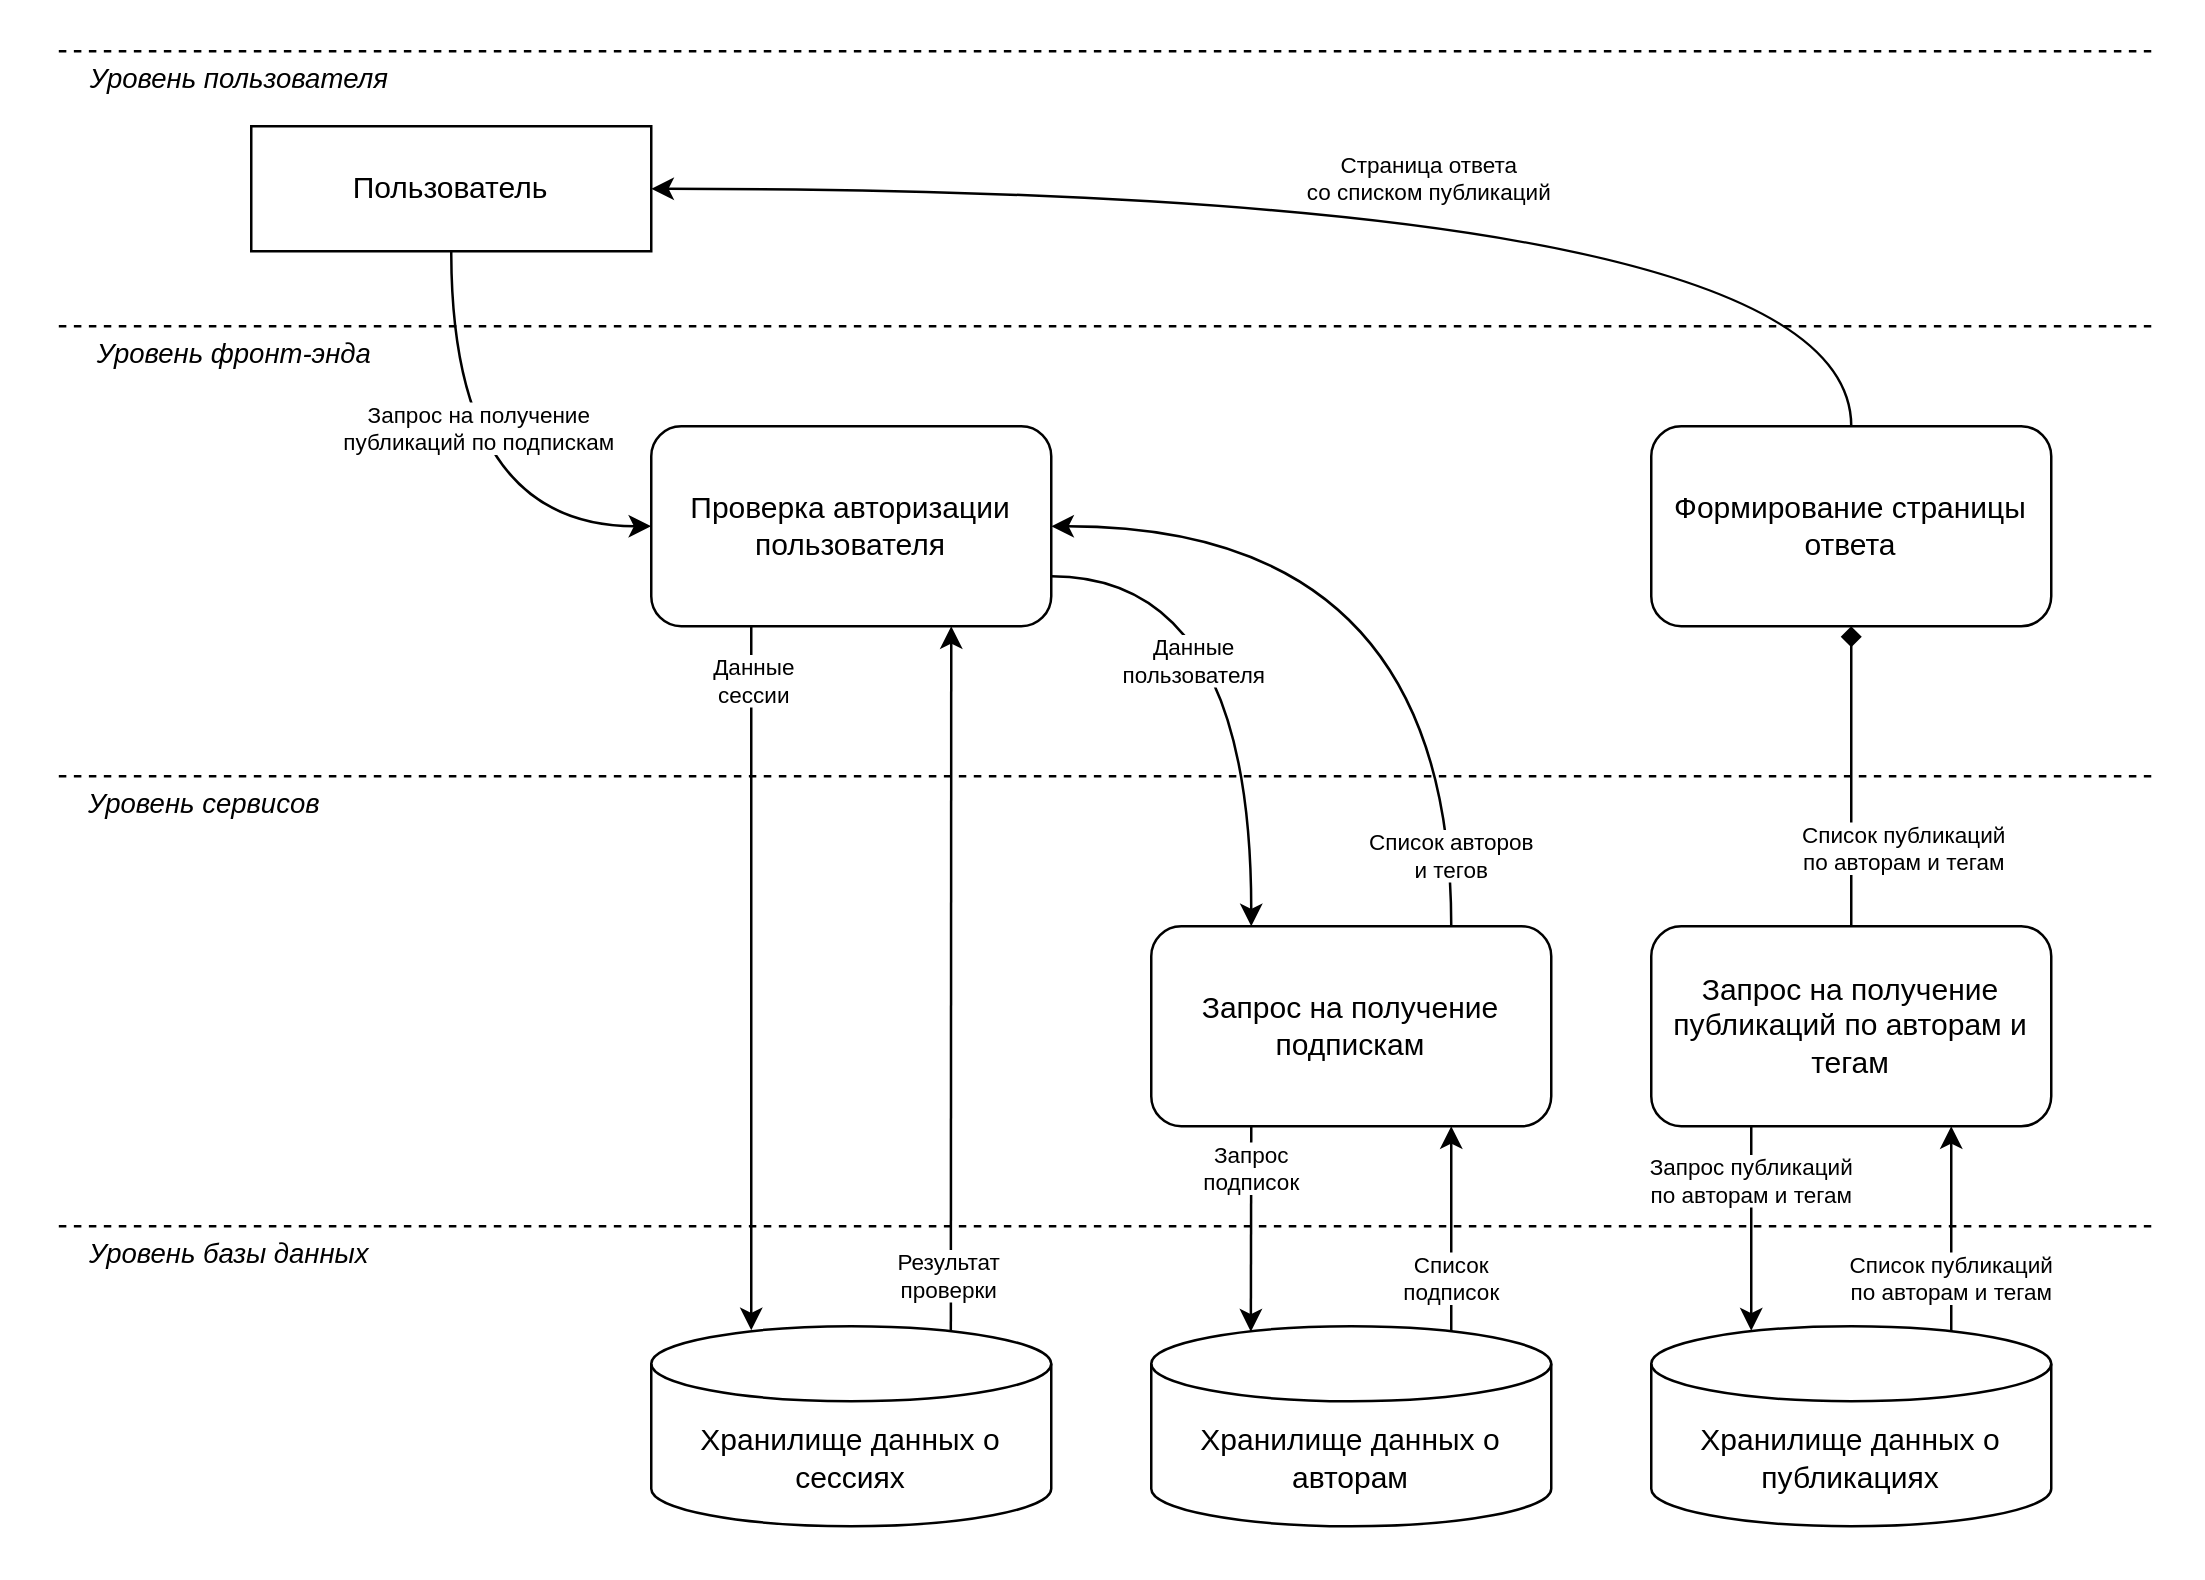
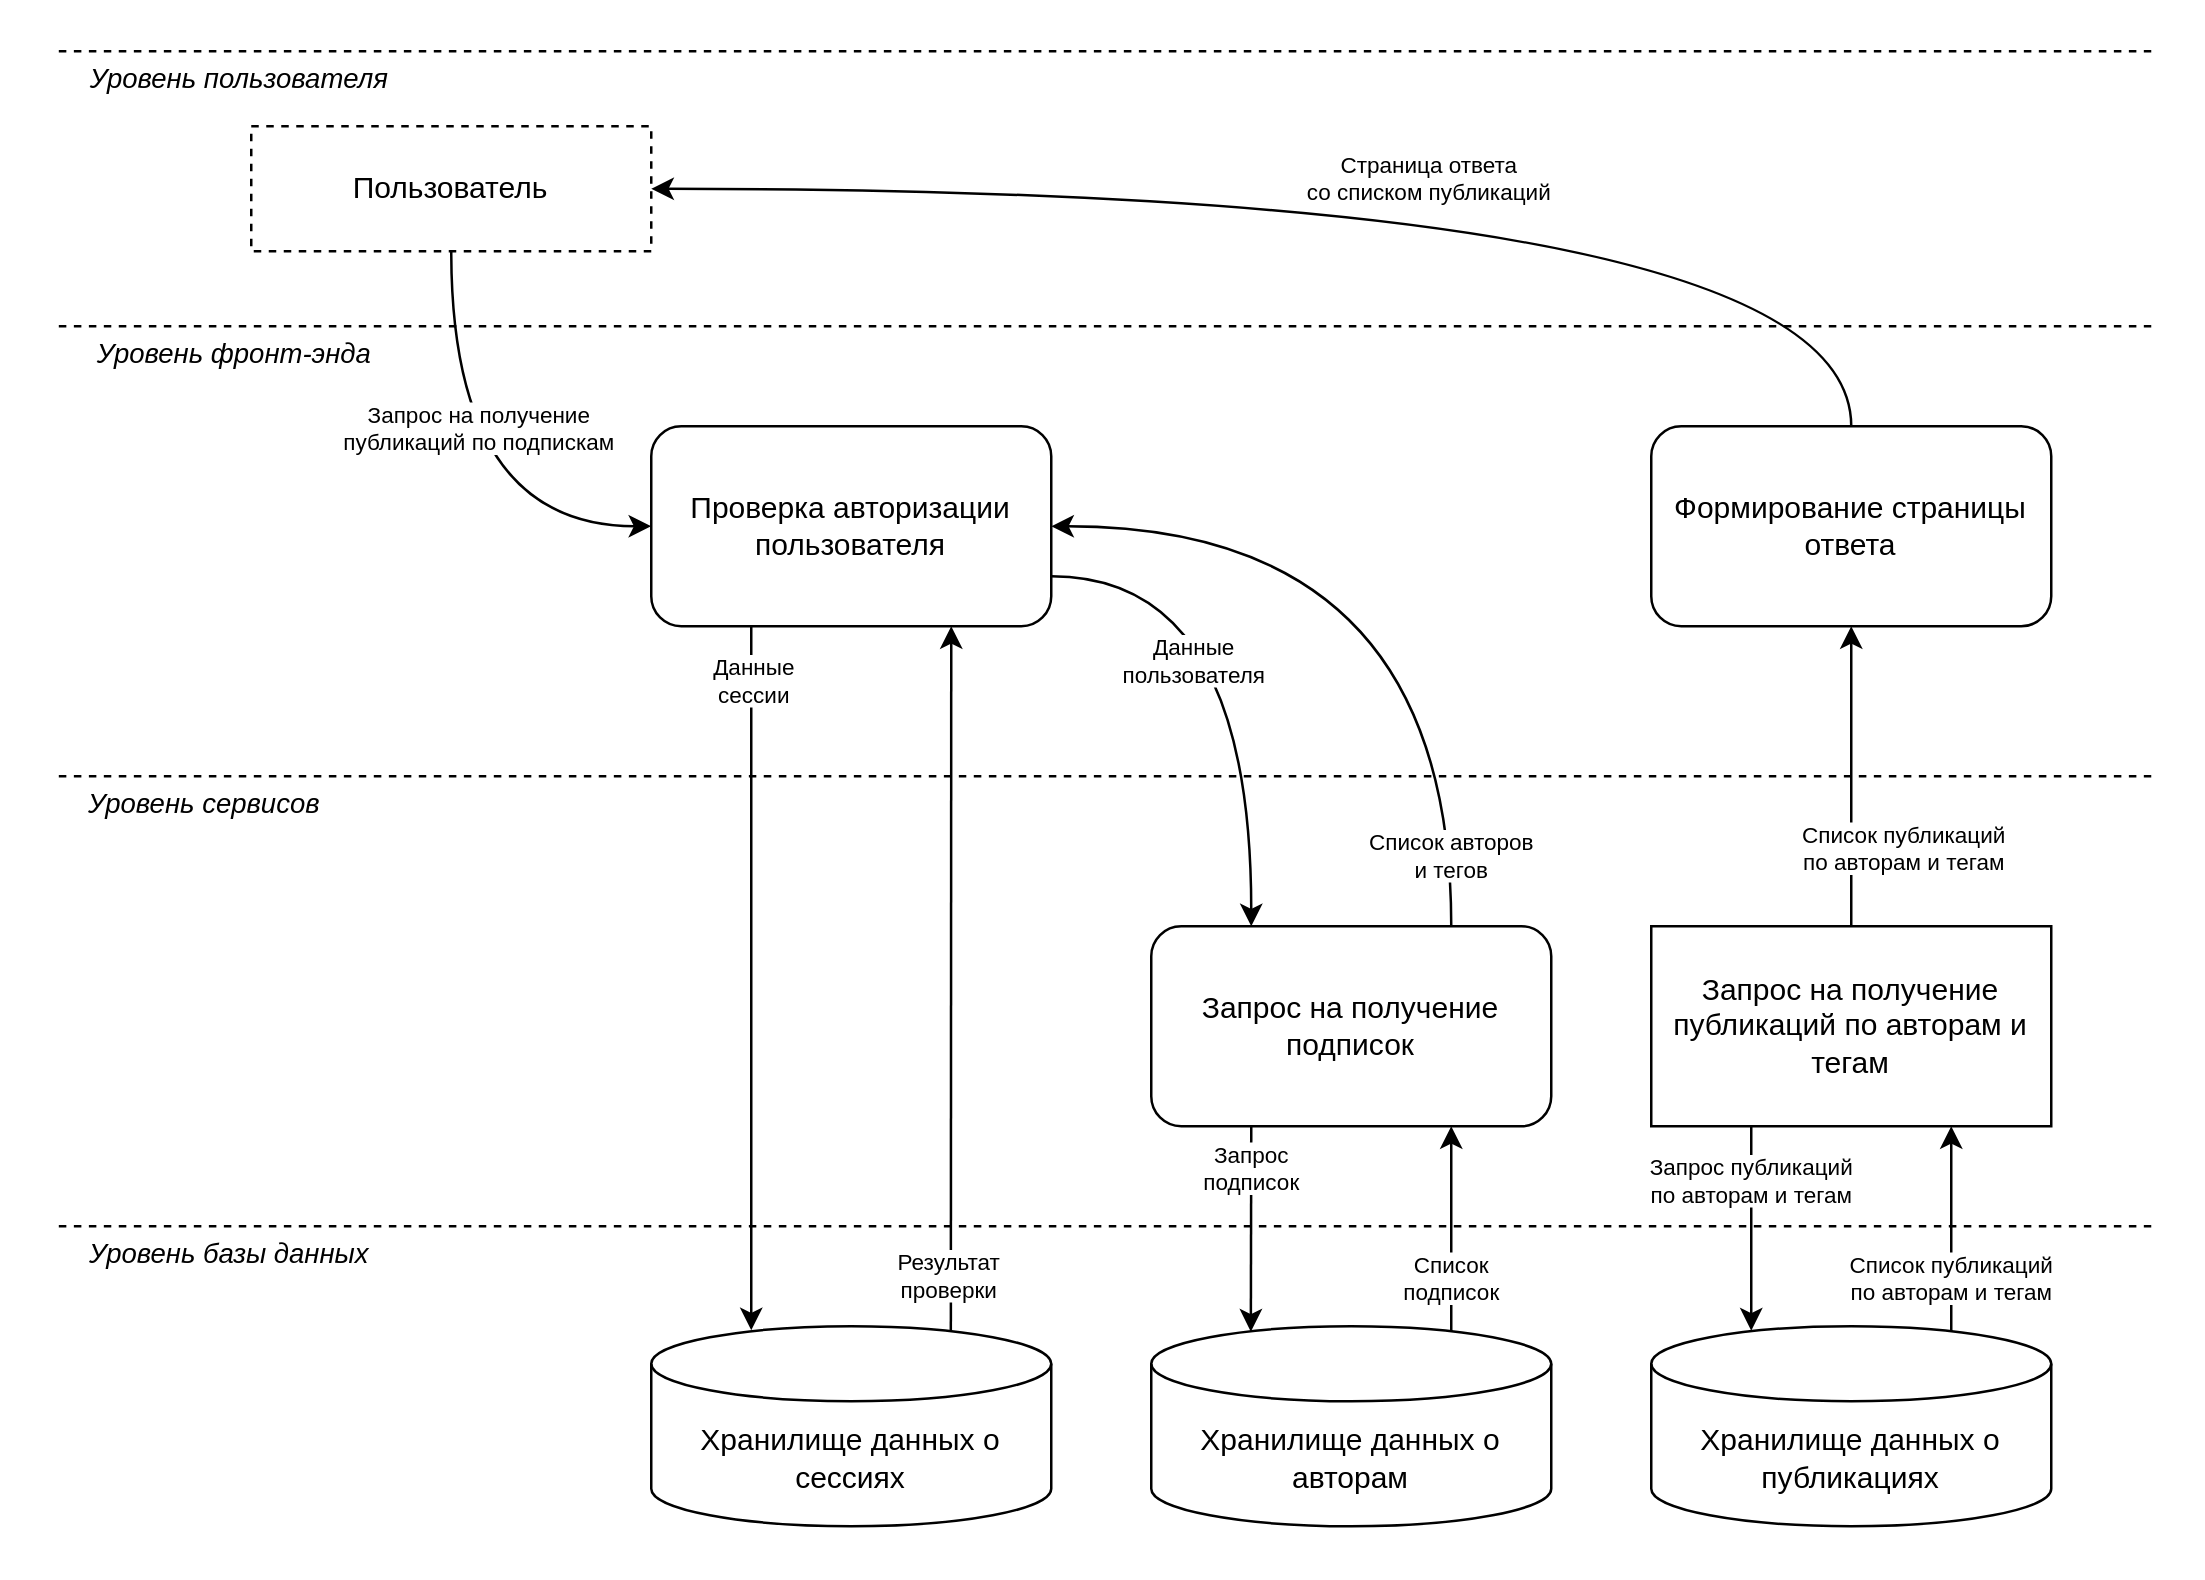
node "Пользователь": style solid -> dashed
edge "Запрос на получение публикаций по авторам и тегам" -> "Формирование страницы ответа": arrowhead diamond -> classic
node "Запрос на получение подпискам": label "Запрос на получение подпискам" -> "Запрос на получение подписок"
node "Запрос на получение публикаций по авторам и тегам": shape rounded rectangle -> rectangle
